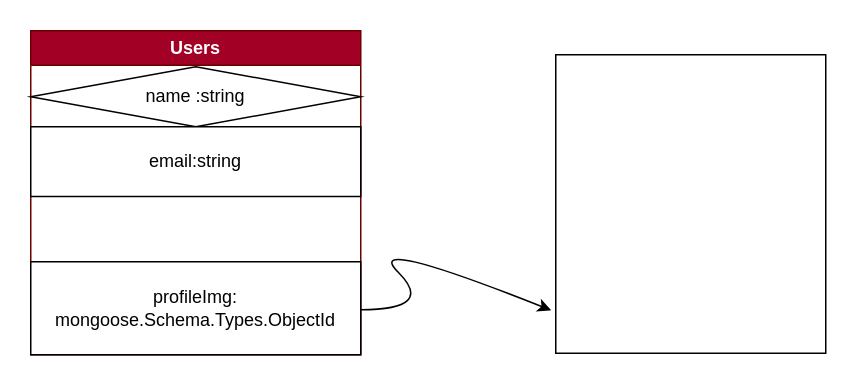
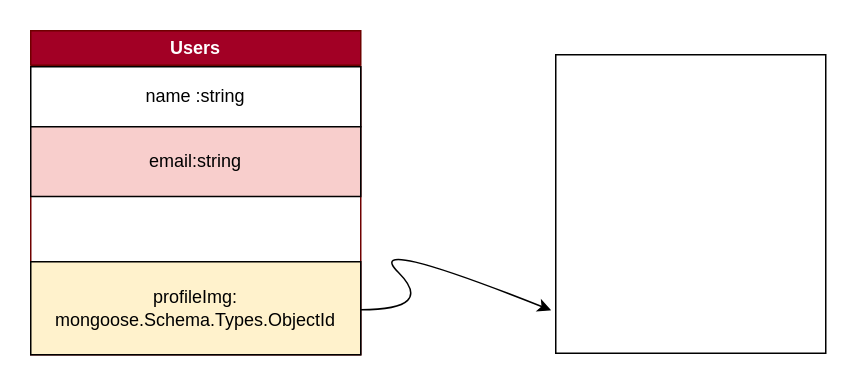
node "name :string": shape diamond -> rectangle
node "email:string": fillcolor #ffffff -> #f8cecc
node "profileImg: mongoose.Schema.Types.ObjectId": fillcolor #ffffff -> #fff2cc
